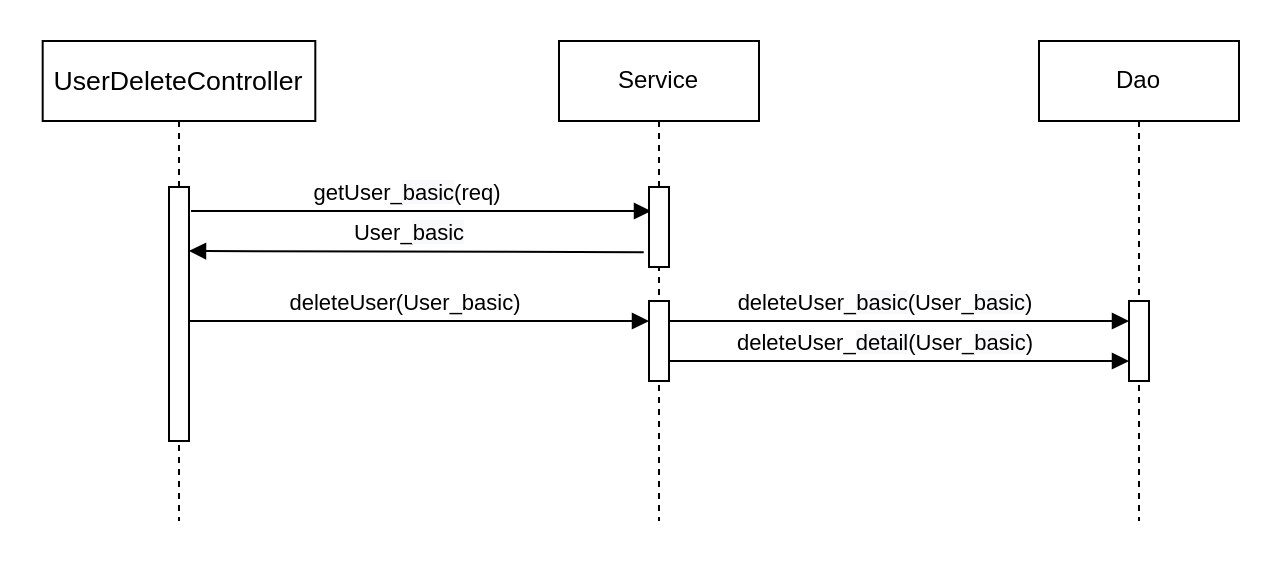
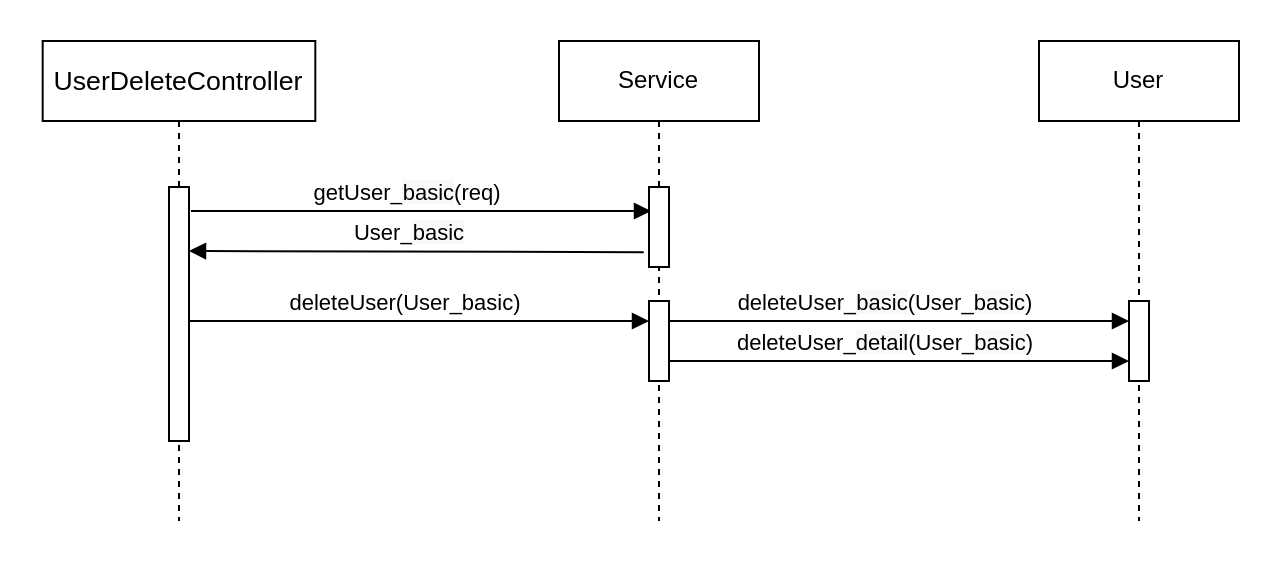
node "Dao": label "Dao" -> "User"
